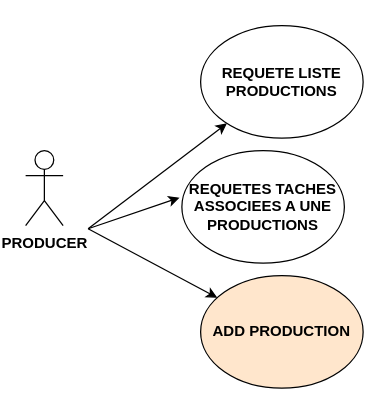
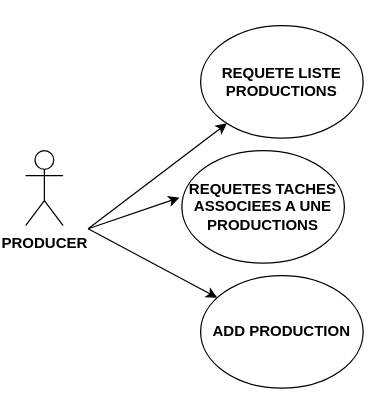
node "ADD PRODUCTION": fillcolor #ffe6cc -> #ffffff
